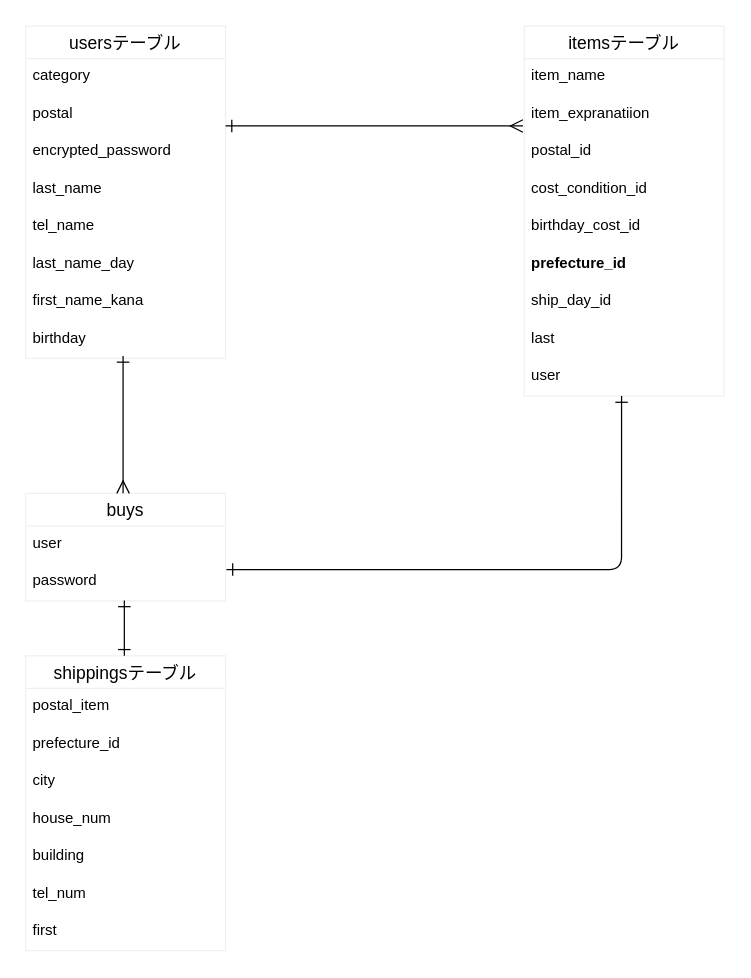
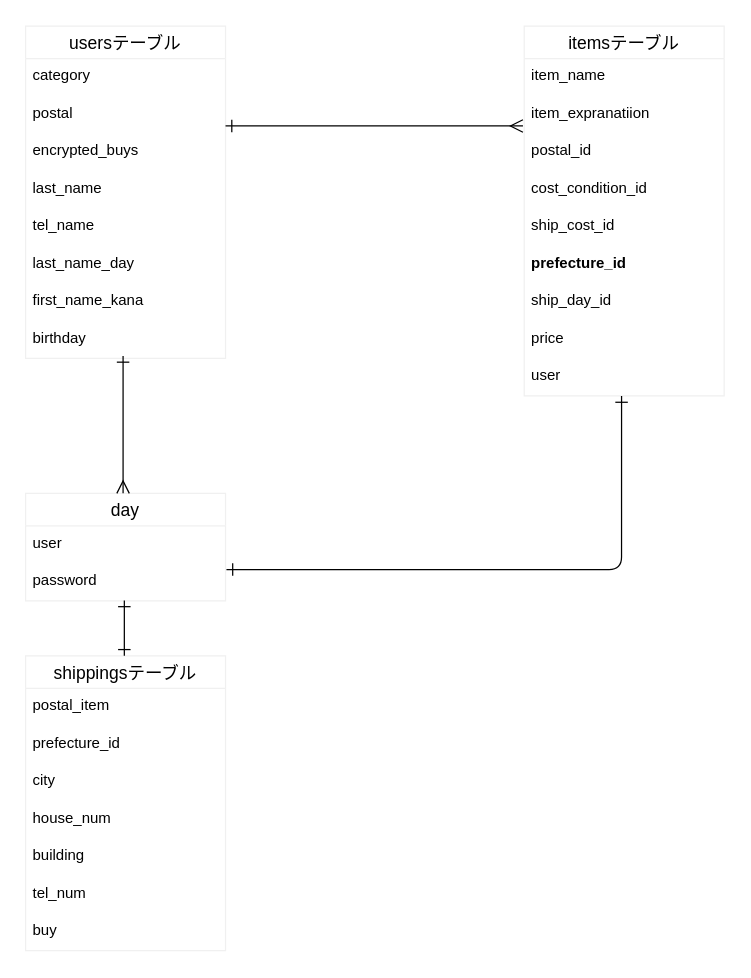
node "encrypted_password": label "encrypted_password" -> "encrypted_buys"
node "birthday_cost_id": label "birthday_cost_id" -> "ship_cost_id"
node "last": label "last" -> "price"
node "buys": label "buys" -> "day"
node "first": label "first" -> "buy"
